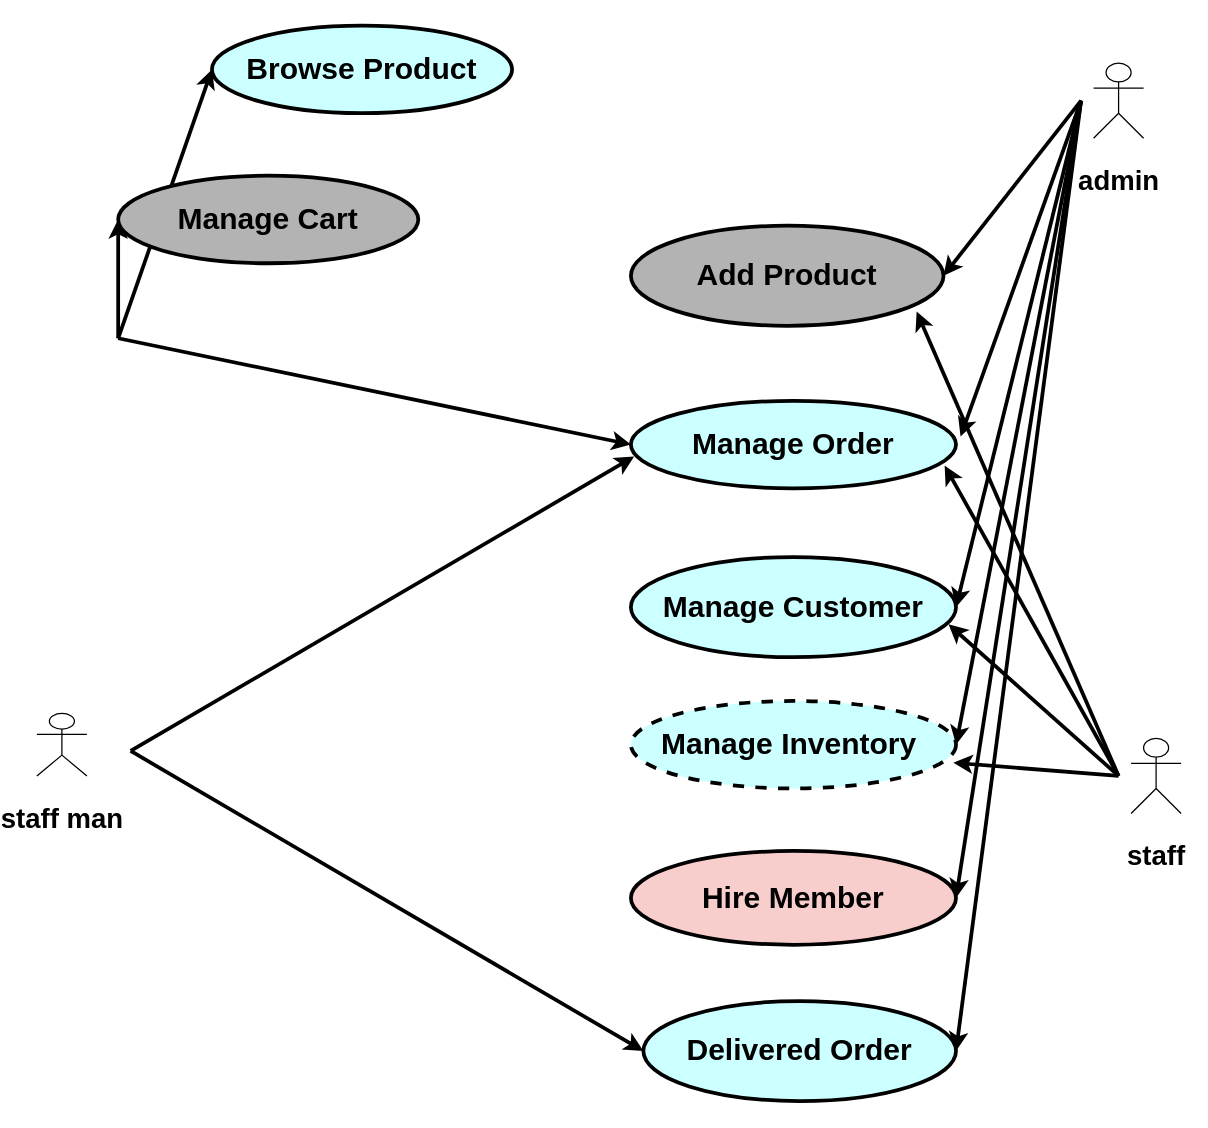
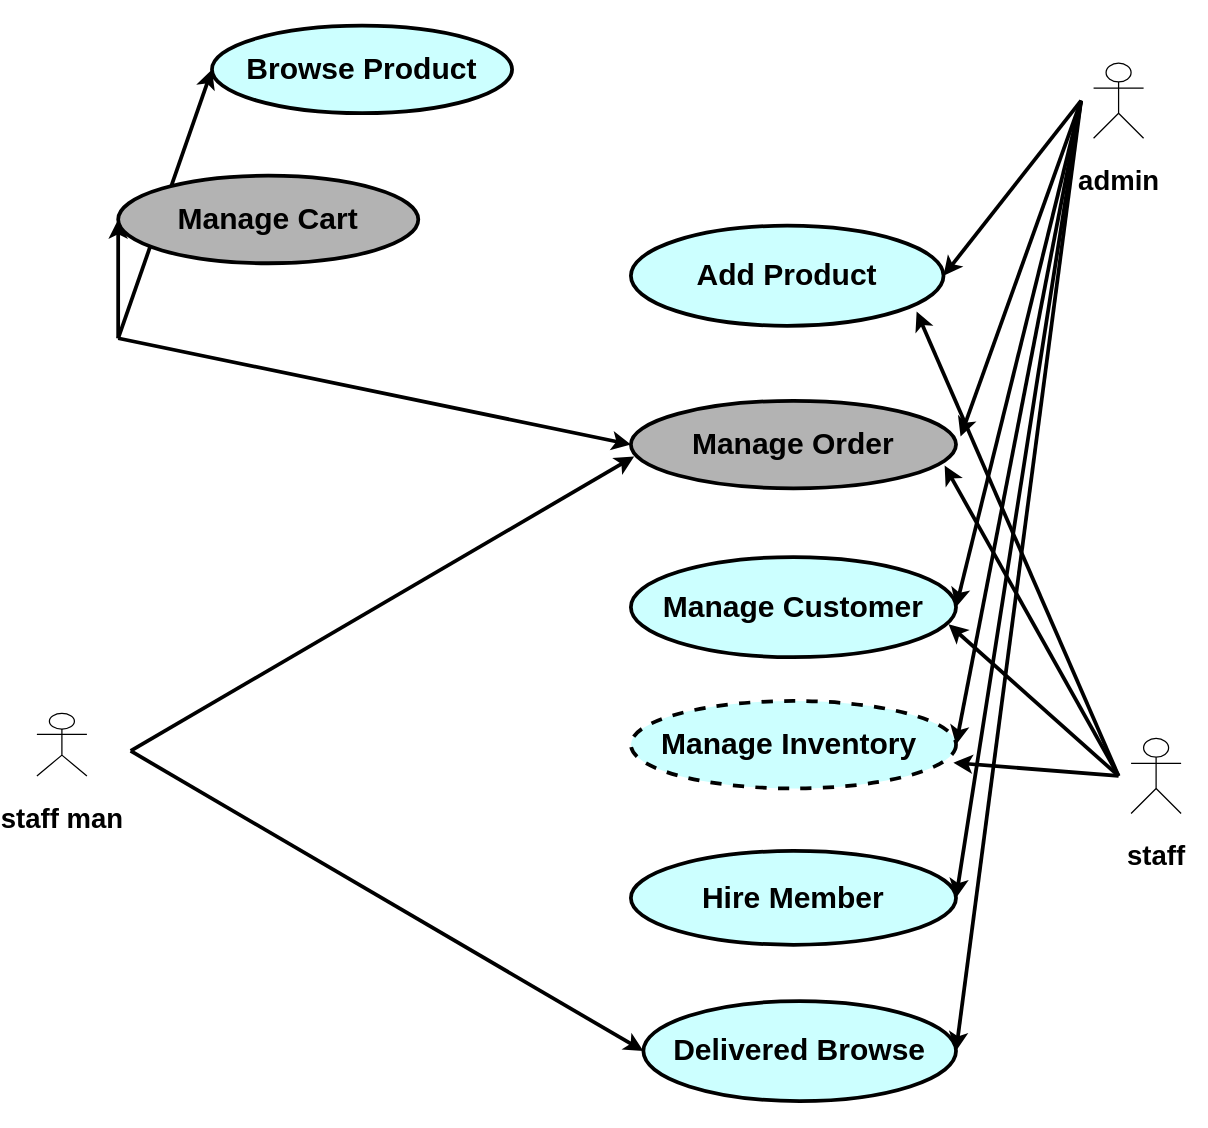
node "Add Product": fillcolor #b3b3b3 -> #ccffff
node "Manage Order": fillcolor #ccffff -> #b3b3b3
node "Hire Member": fillcolor #f8cecc -> #ccffff
node "Delivered Order": label "Delivered Order" -> "Delivered Browse"
